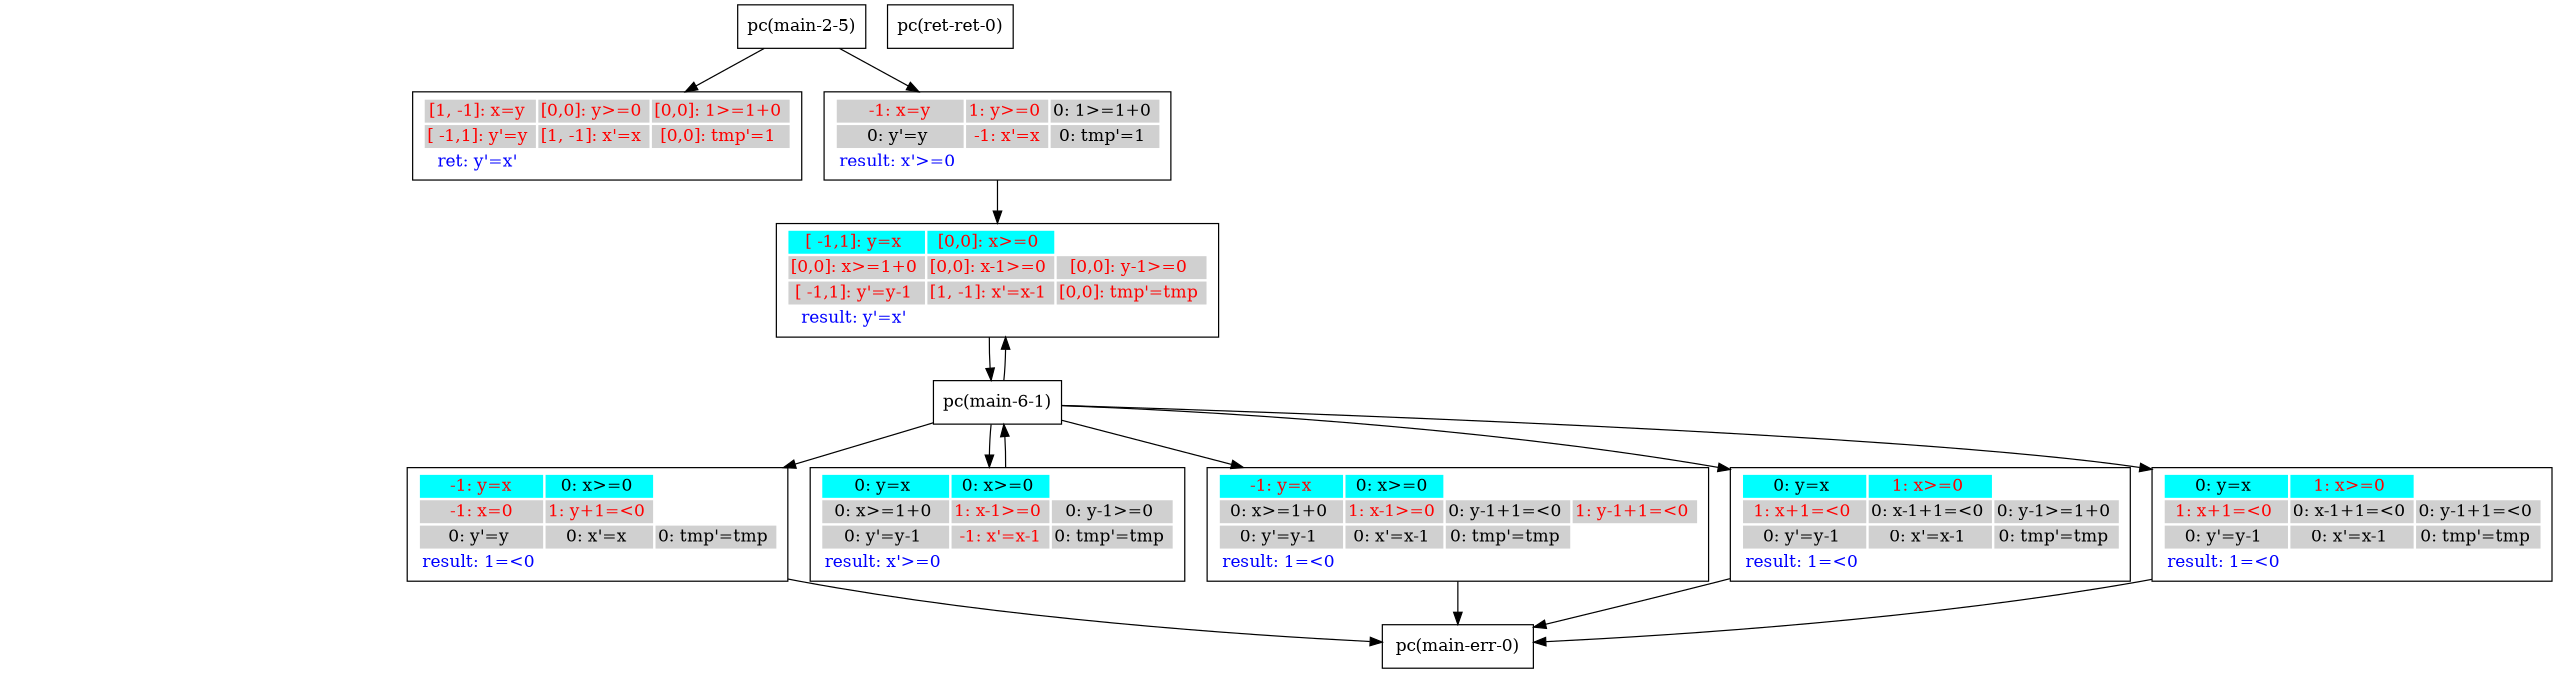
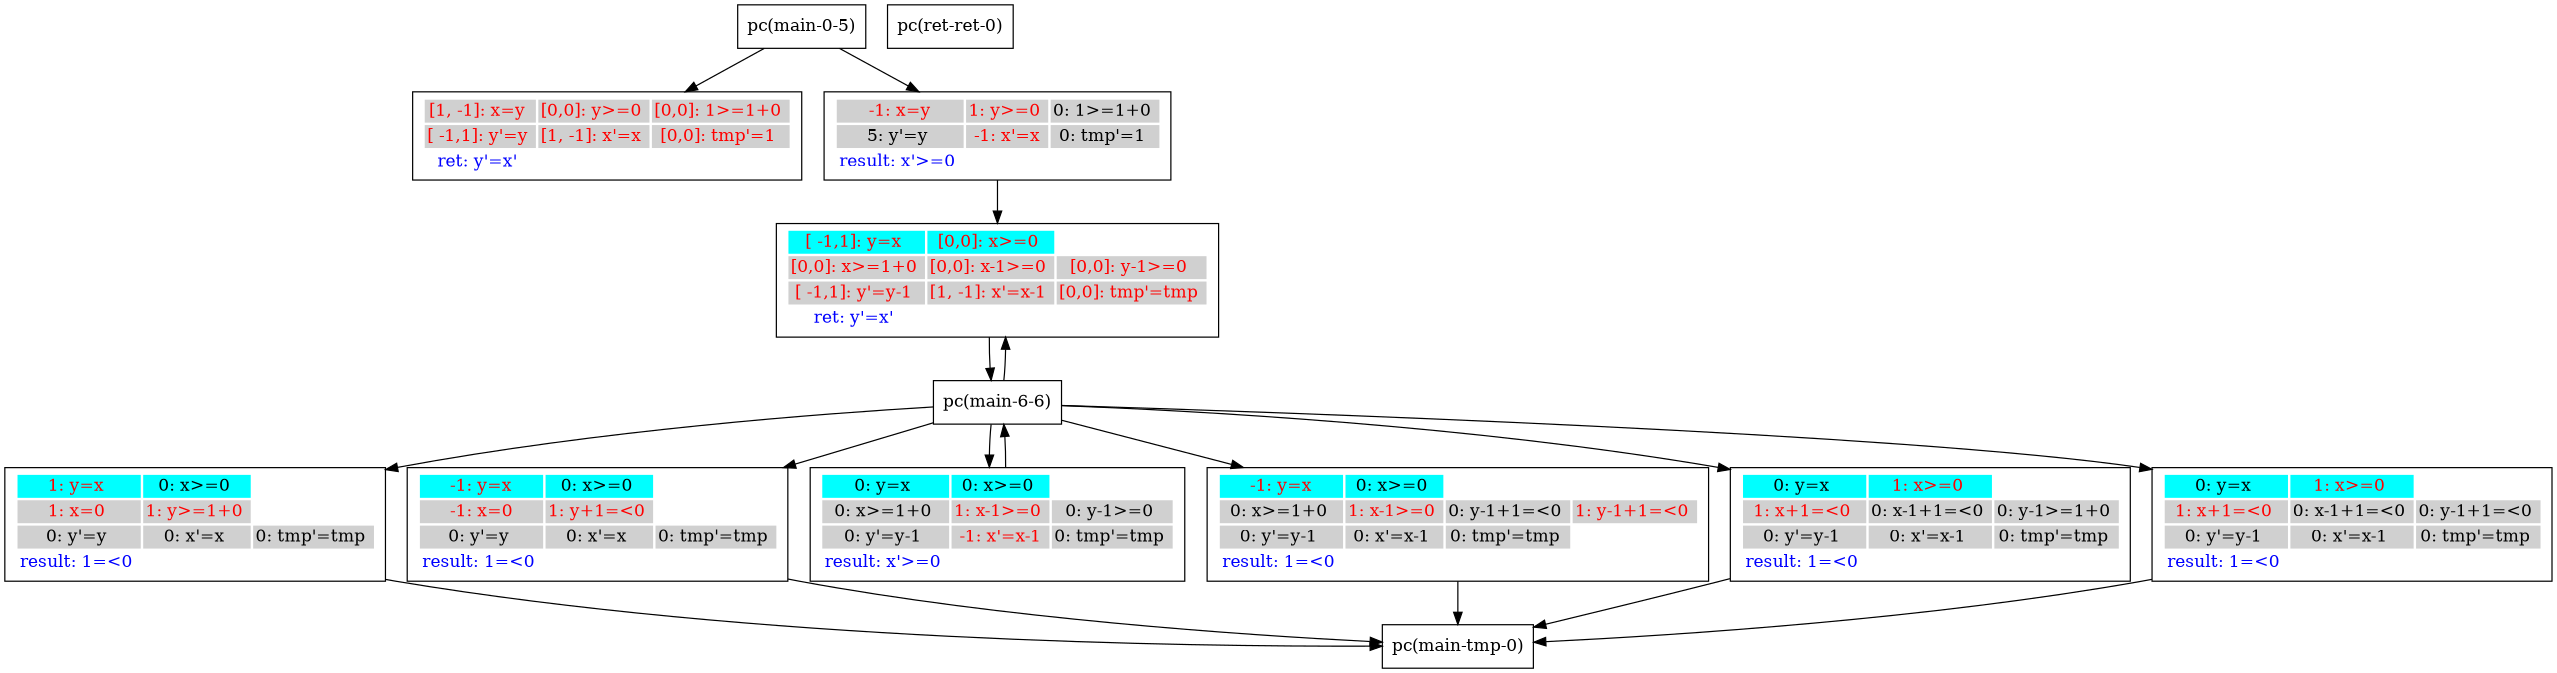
node "pc(main-2-5)": label "pc(main-2-5)" -> "pc(main-0-5)"
node "-1: x=y": text "0: y'=y" -> "5: y'=y"
node "[ -1,1]: y=x": text "result: y'=x'" -> "ret: y'=x'"
node "pc(main-6-1)": label "pc(main-6-1)" -> "pc(main-6-6)"
node "1: y=x": added
node "pc(main-err-0)": label "pc(main-err-0)" -> "pc(main-tmp-0)"
